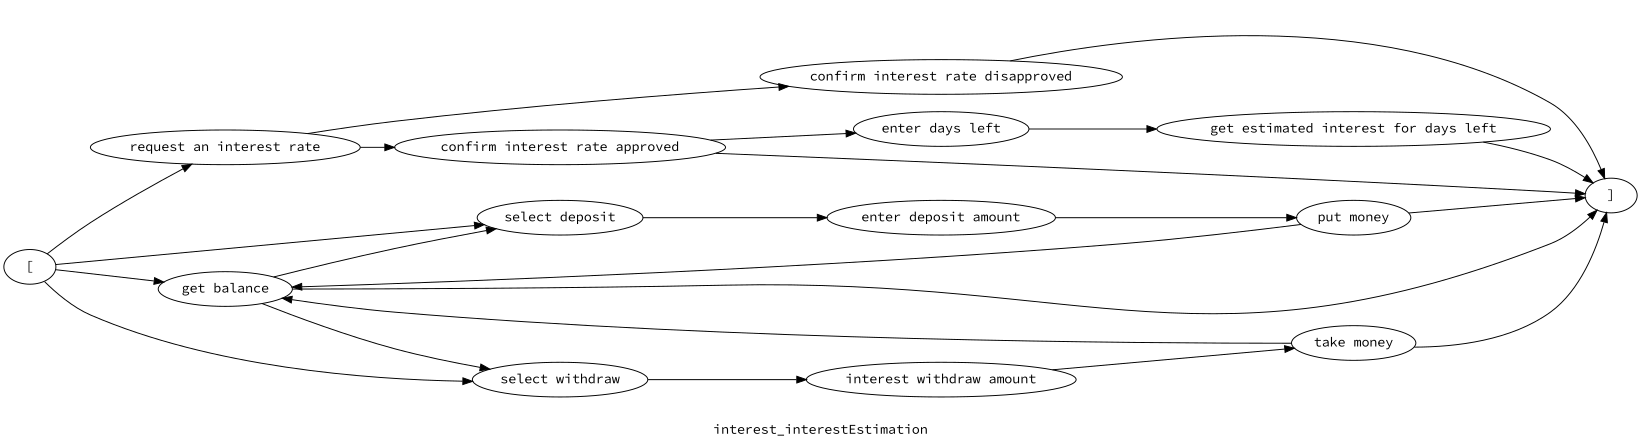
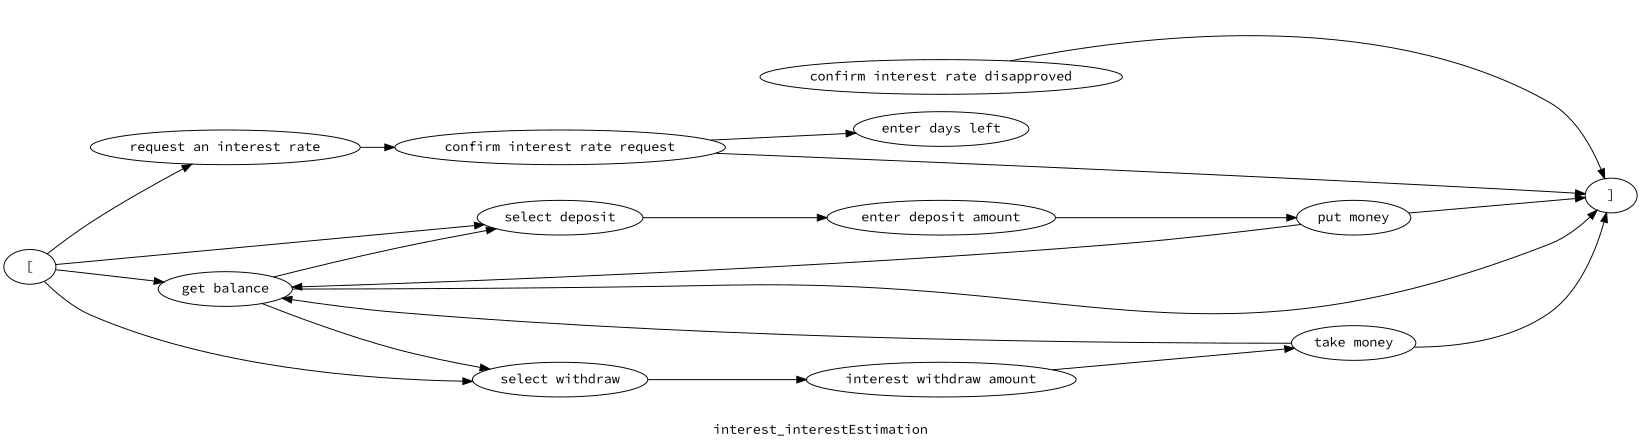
edge "request an interest rate" -> "confirm interest rate disapproved": removed
node "get estimated interest for days left": removed
node "confirm interest rate approved": label "confirm interest rate approved" -> "confirm interest rate request"
